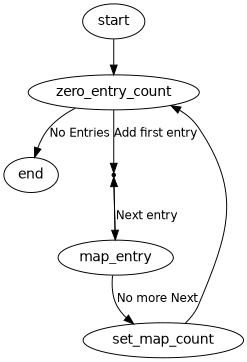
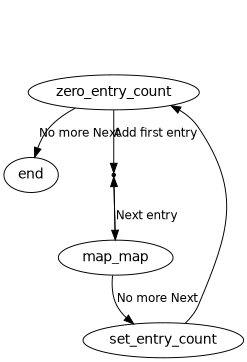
node "start": removed
edge "zero_entry_count" -> "end": label "No Entries" -> "No more Next"
node "map_entry": label "map_entry" -> "map_map"
node "set_map_count": label "set_map_count" -> "set_entry_count"
